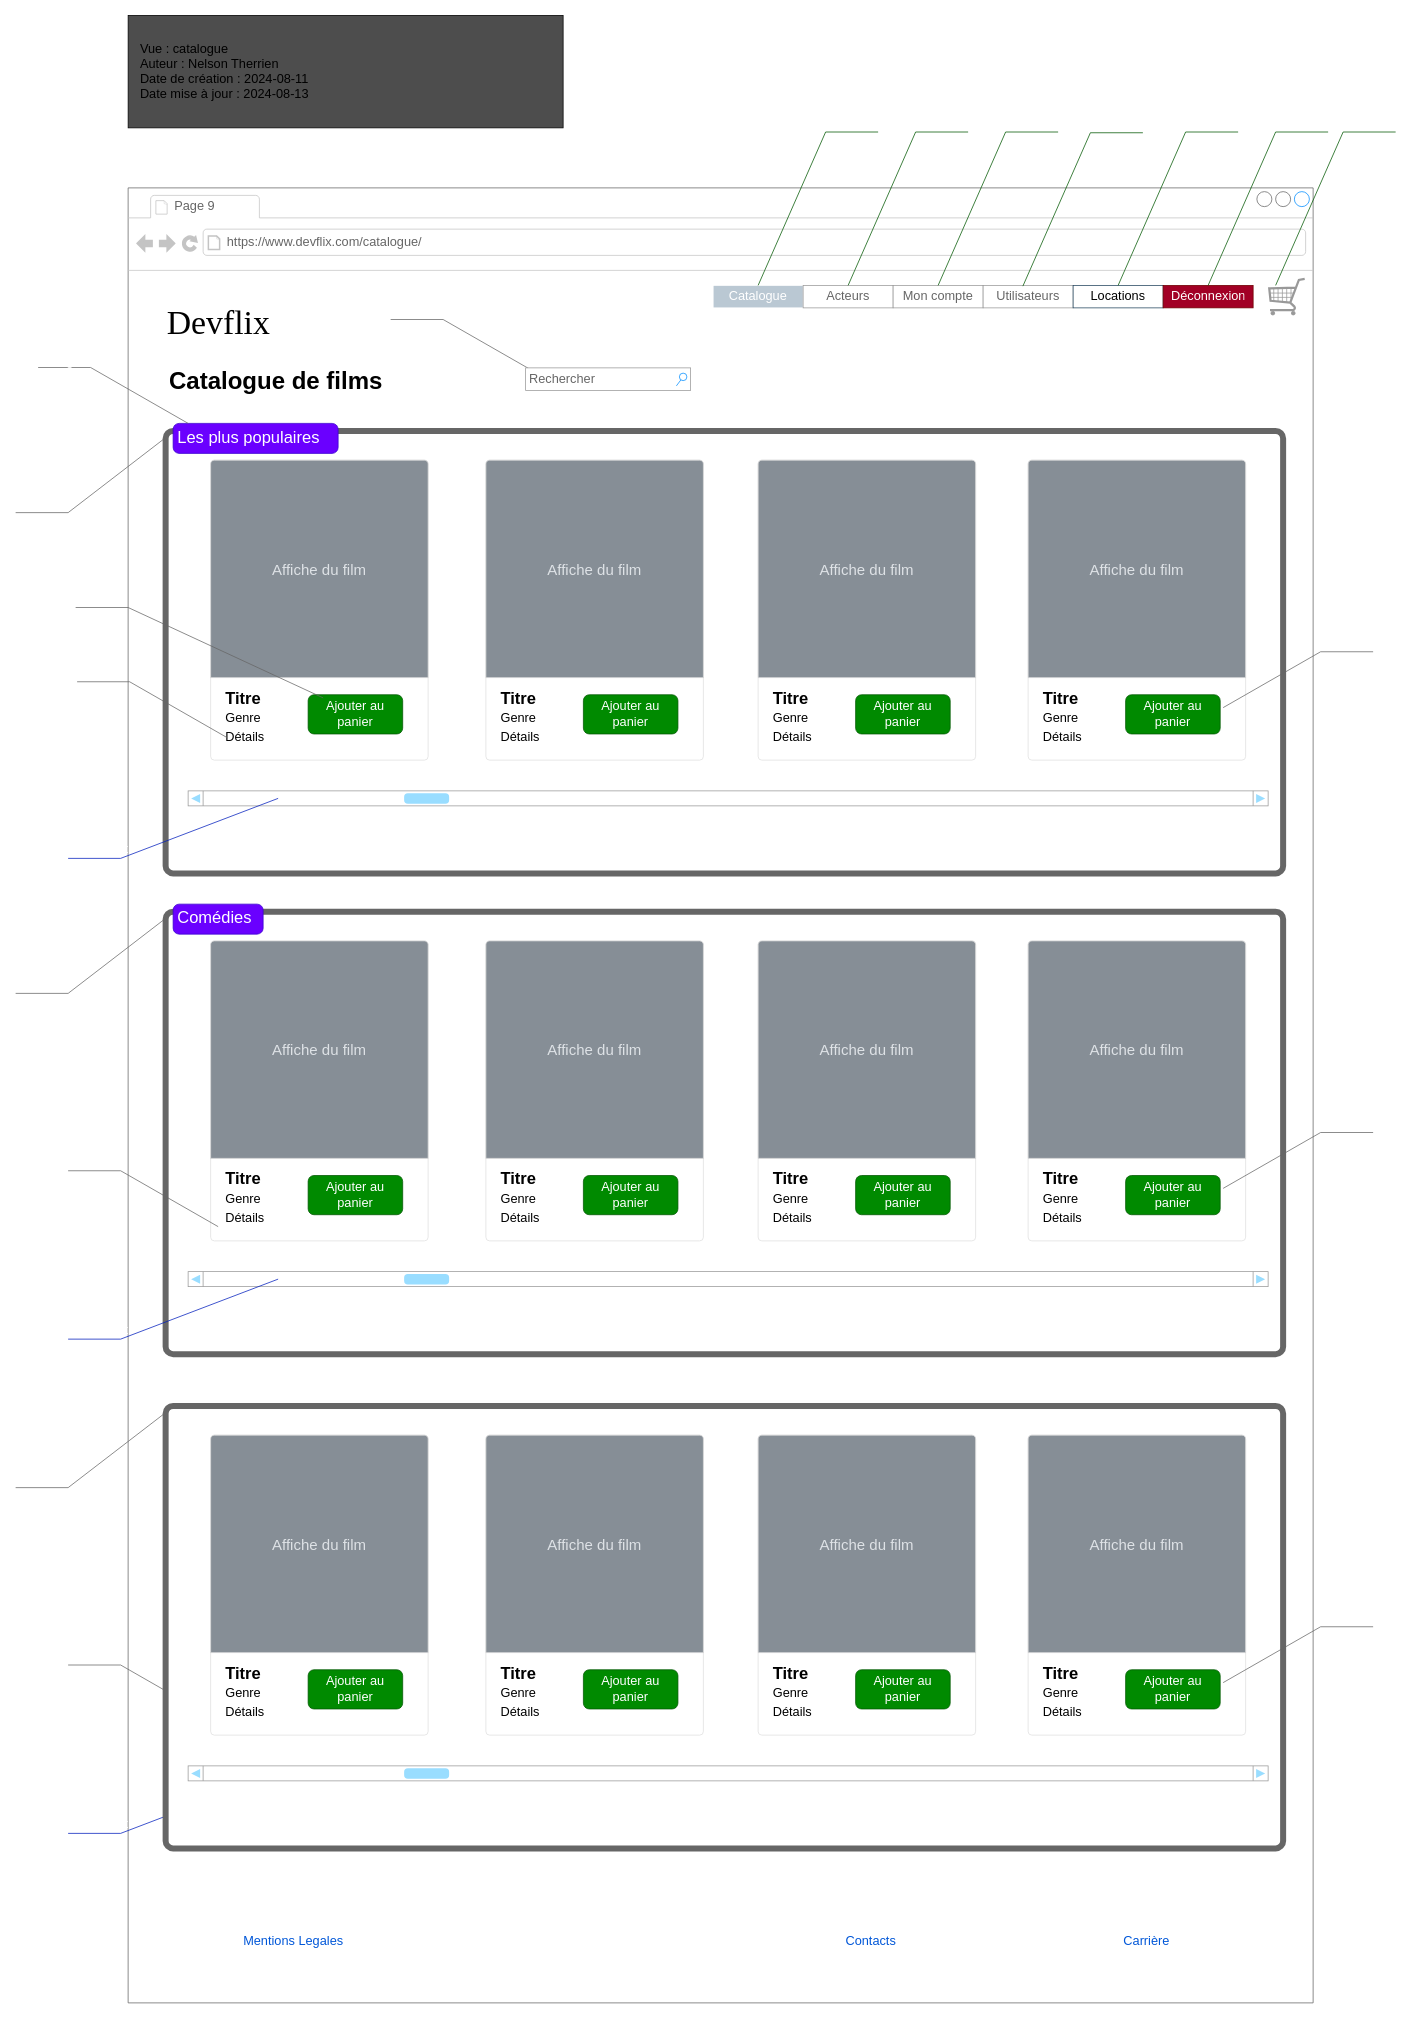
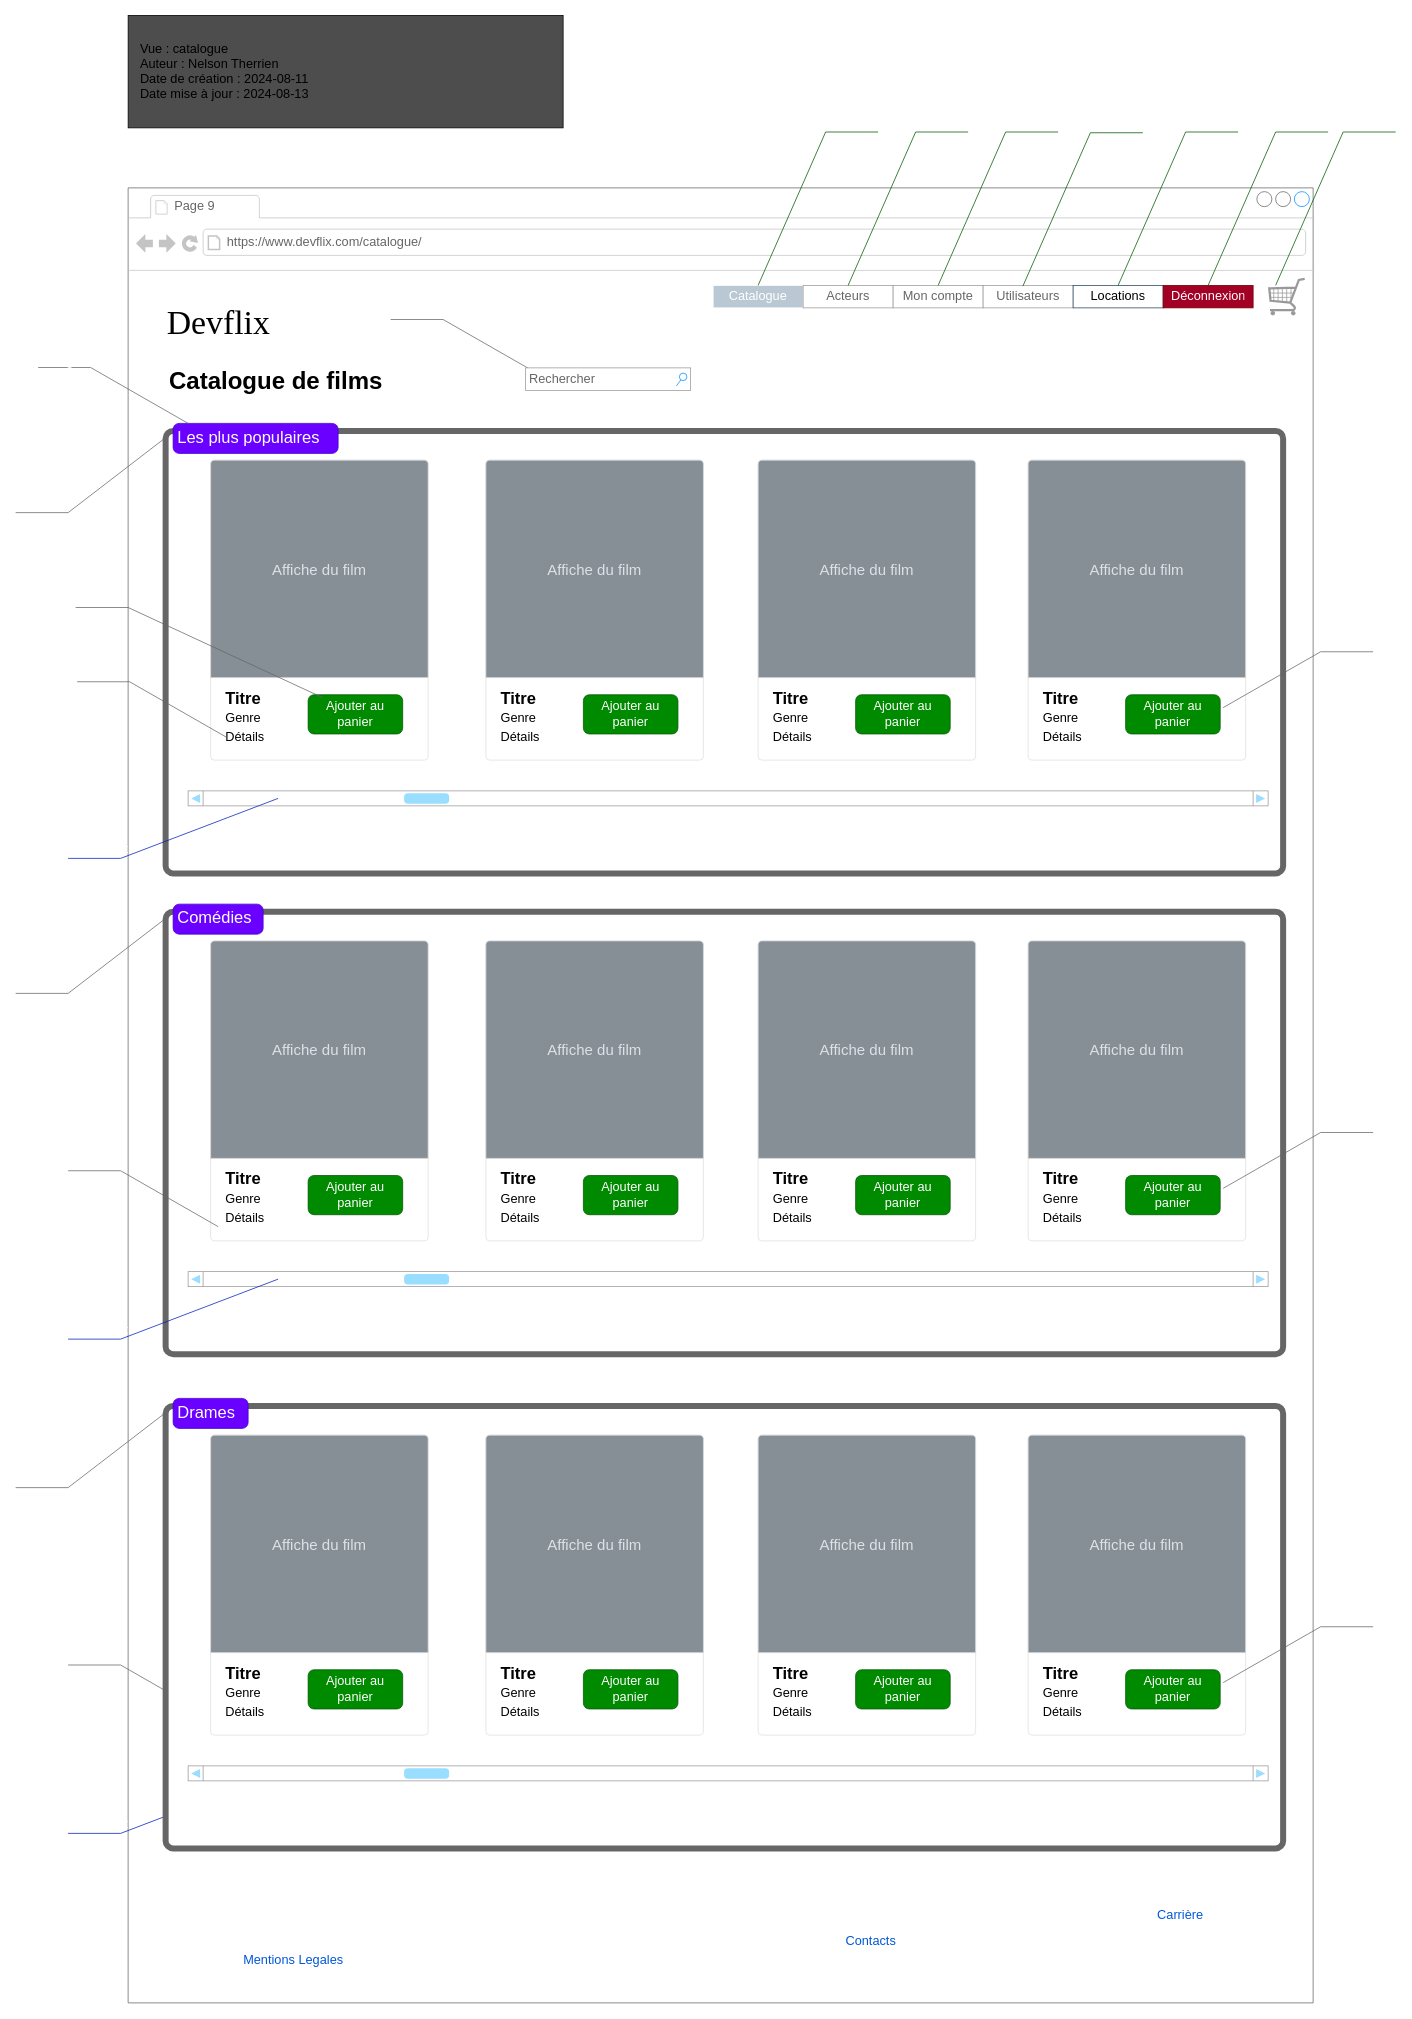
node "Drames": added
node "Mentions Legales": moved (293, 1941) -> (293, 1960)
node "Carrière": moved (1148, 1941) -> (1182, 1915)
